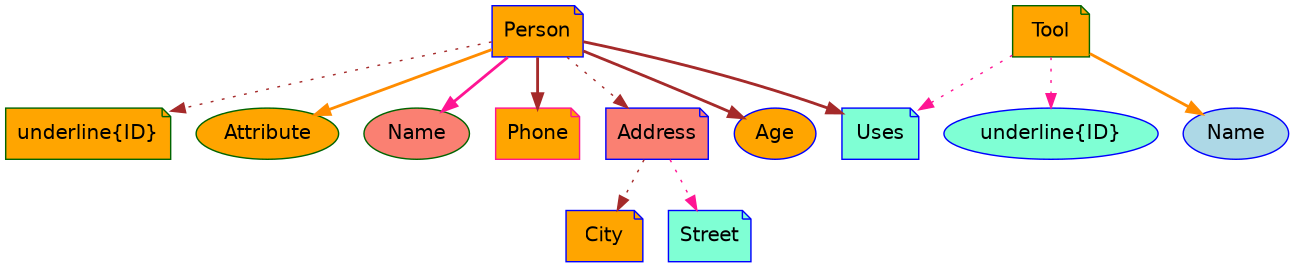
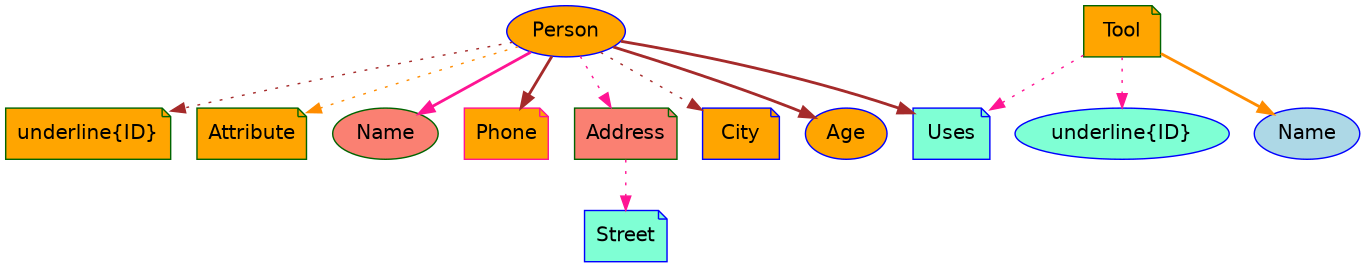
node "Person": shape note -> ellipse
edge "Person" -> "Address": color brown -> deeppink
edge "Person" -> "Attribute": style bold -> dotted
node "Attribute": shape ellipse -> note
node "Address": color blue -> darkgreen
edge "Address" -> "City": now "Person" -> "City"
